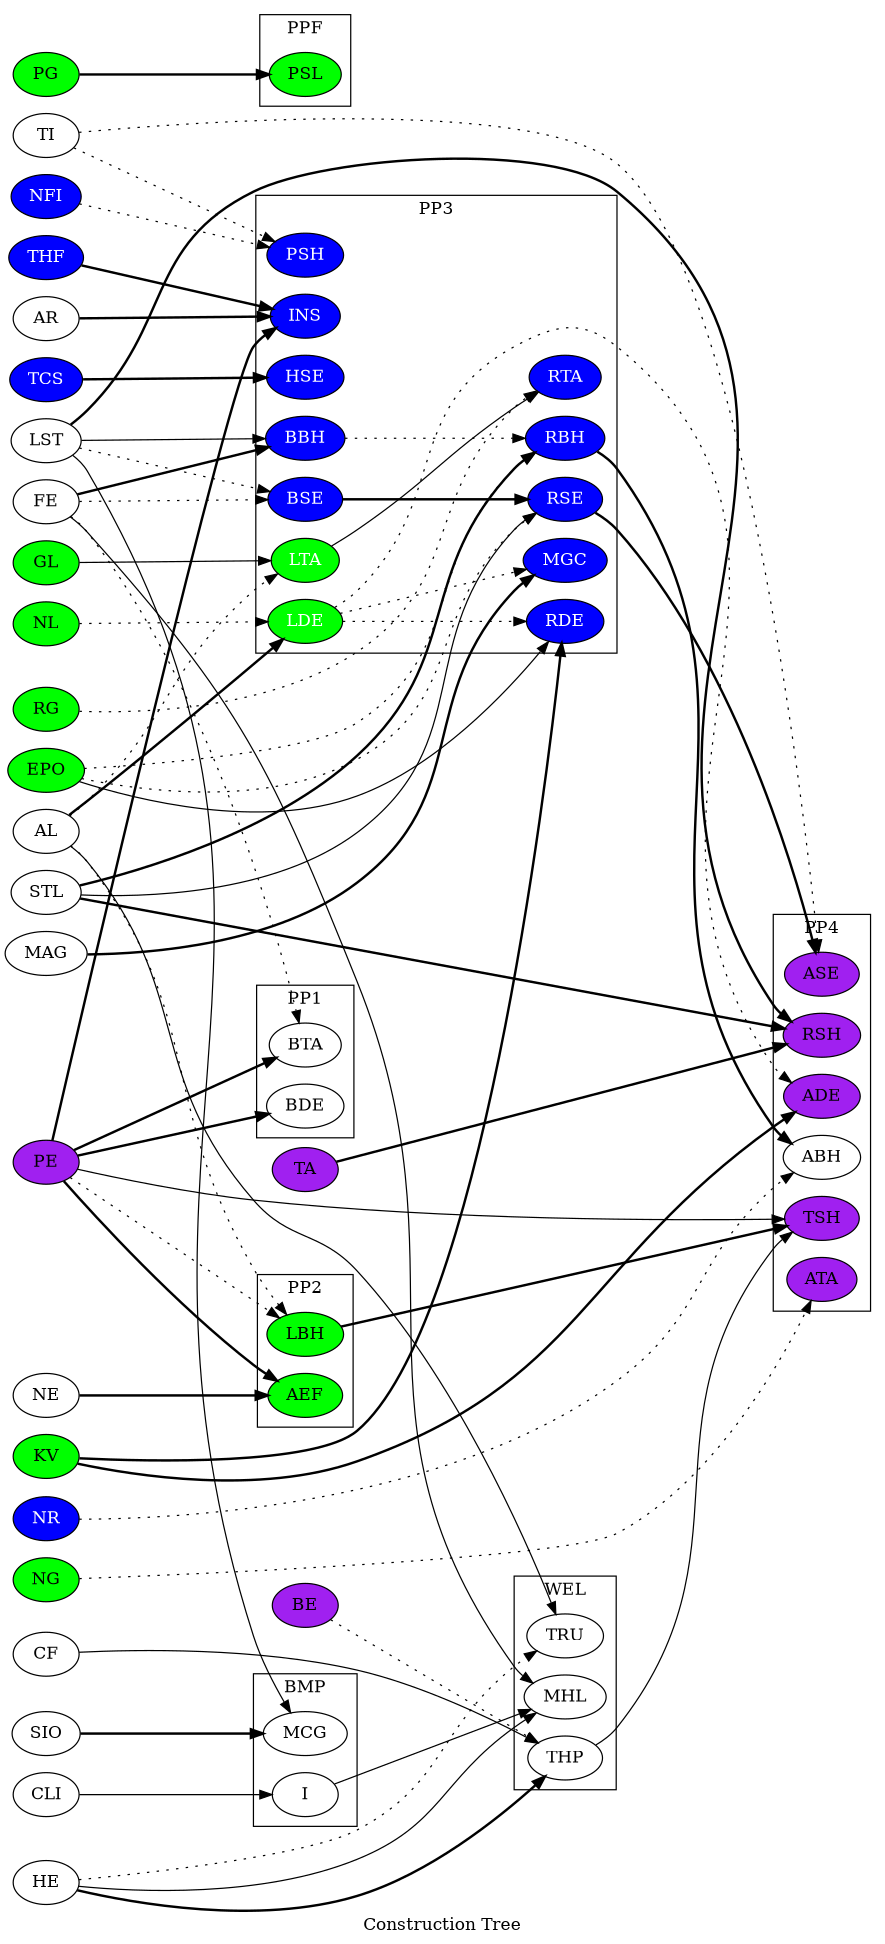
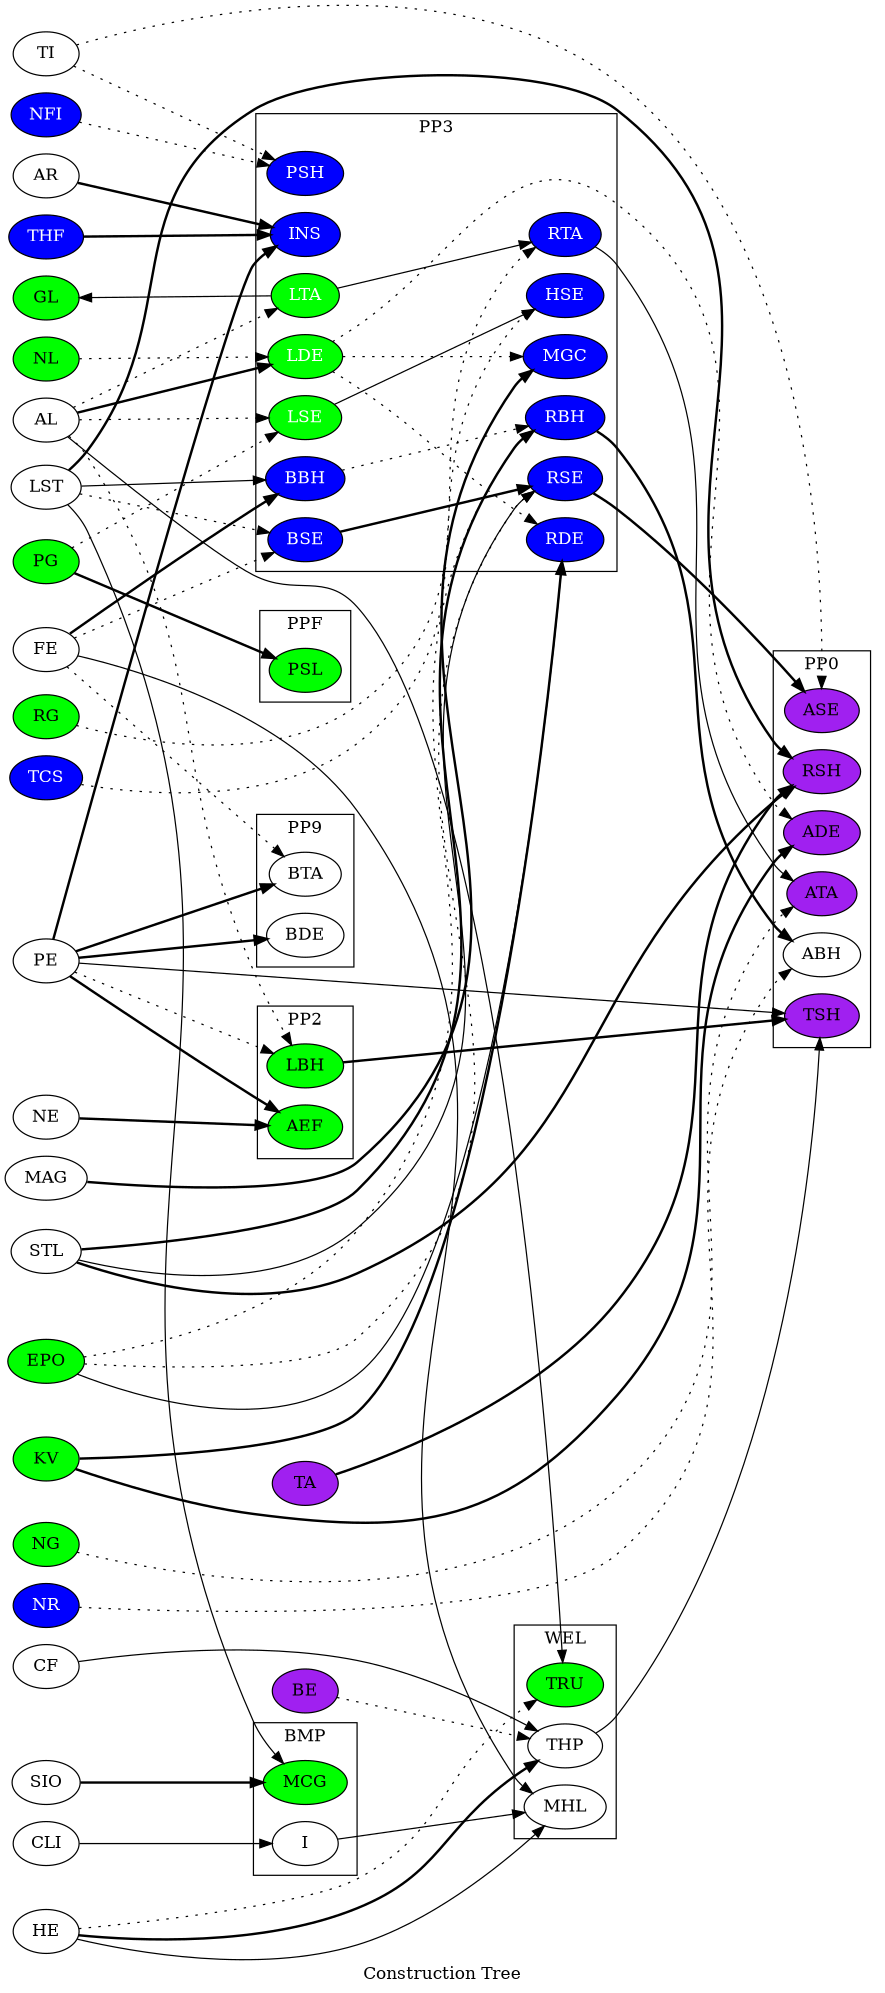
edge "TCS" -> "HSE": style bold -> dotted
node "LSE": added
edge "RTA" -> "ATA": added
edge "GL" -> "LTA": reversed
cluster "PP4": label "PP4" -> "PP0"
cluster "PP1": label "PP1" -> "PP9"
node "PE": fillcolor purple -> white
node "TRU": fillcolor white -> green
node "MCG": fillcolor white -> green
